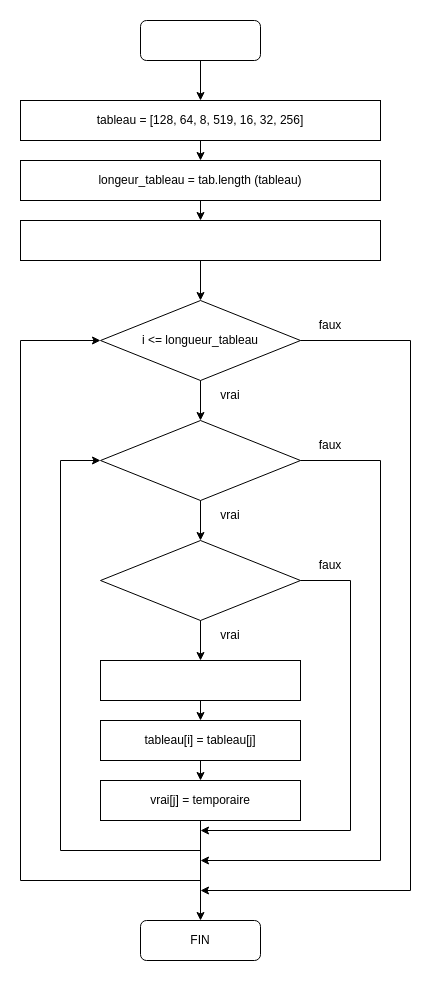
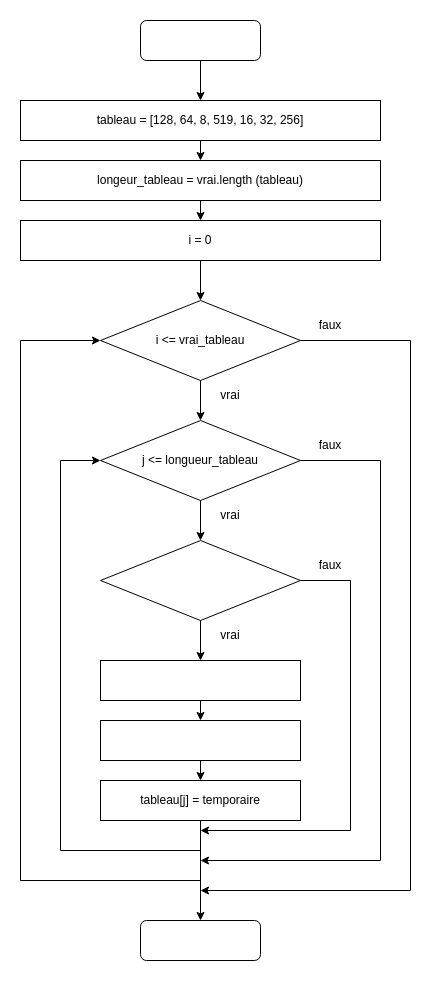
node "longeur_tableau = tab.length (tableau)": label "longeur_tableau = tab.length (tableau)" -> "longeur_tableau = vrai.length (tableau)"
node "i = 0": added
node "i <= longueur_tableau": label "i <= longueur_tableau" -> "i <= vrai_tableau"
node "j <= longueur_tableau": added
node "tableau[i] = tableau[j]": removed
node "vrai[j] = temporaire": label "vrai[j] = temporaire" -> "tableau[j] = temporaire"
node "FIN": removed
